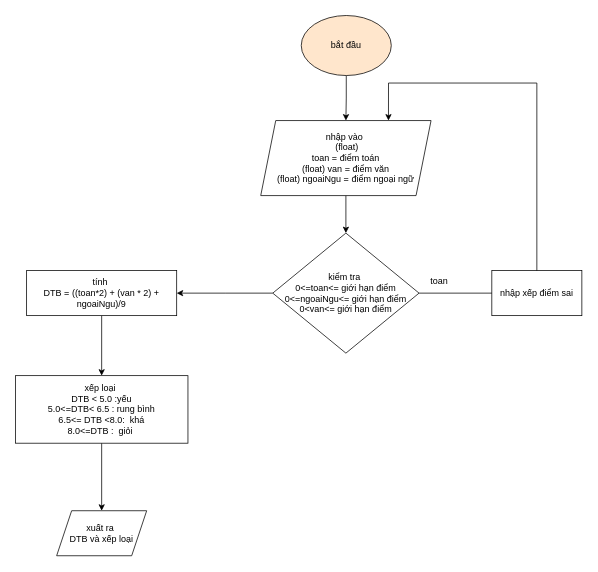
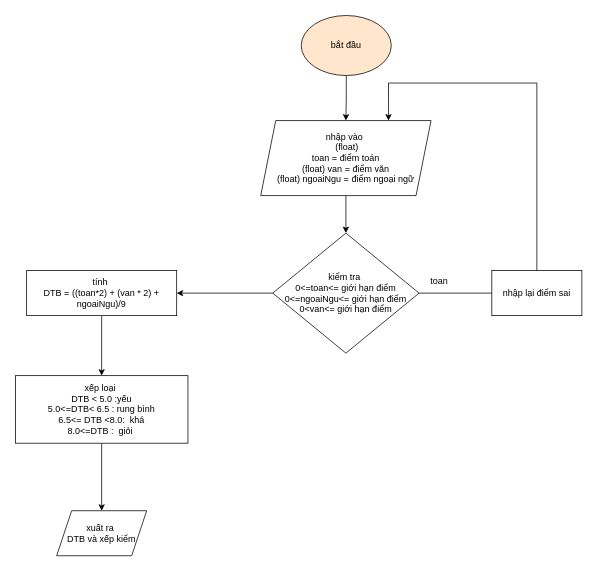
node "nhập xếp điểm sai": label "nhập xếp điểm sai" -> "nhập lại điểm sai"
node "xuất ra DTB và xếp loại": label "xuất ra DTB và xếp loại" -> "xuất ra DTB và xếp kiểm"
